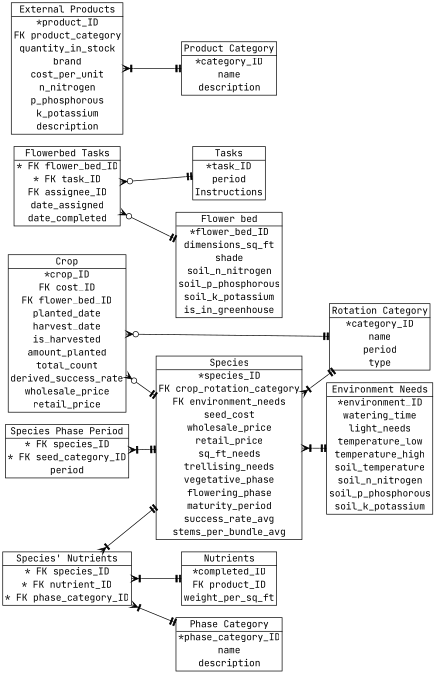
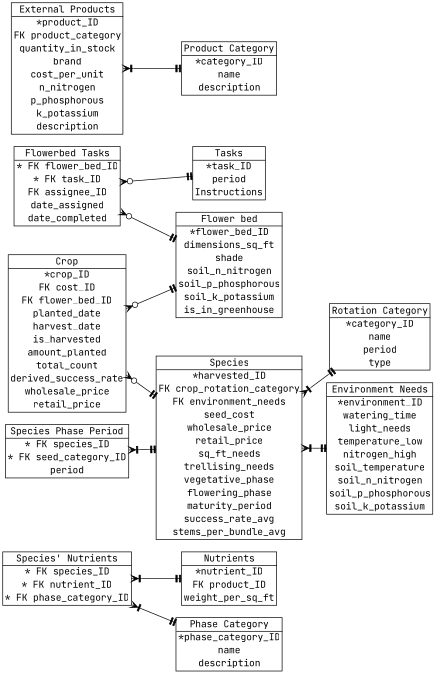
edge "Crop" -- "Rotation Category": now "Crop" -- "Flower bed"
node "Species": text "*species_ID" -> "*harvested_ID"
node "Environment Needs": text "temperature_high" -> "nitrogen_high"
edge "Species" -- "Species' Nutrients": removed
node "Nutrients": text "*completed_ID" -> "*nutrient_ID"
